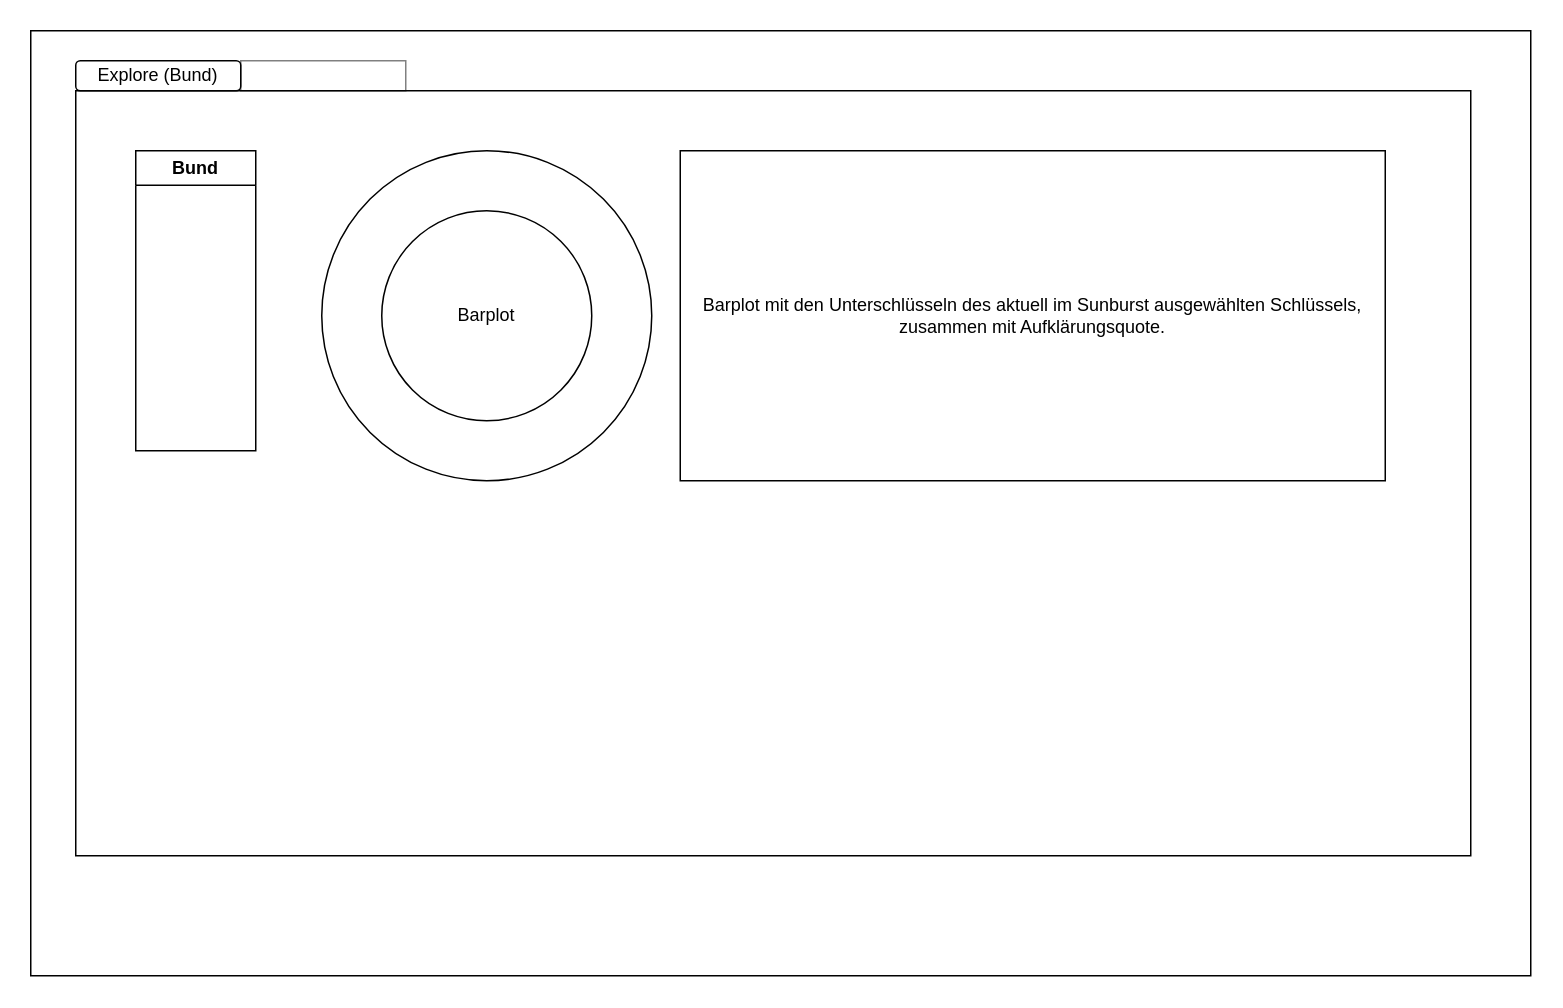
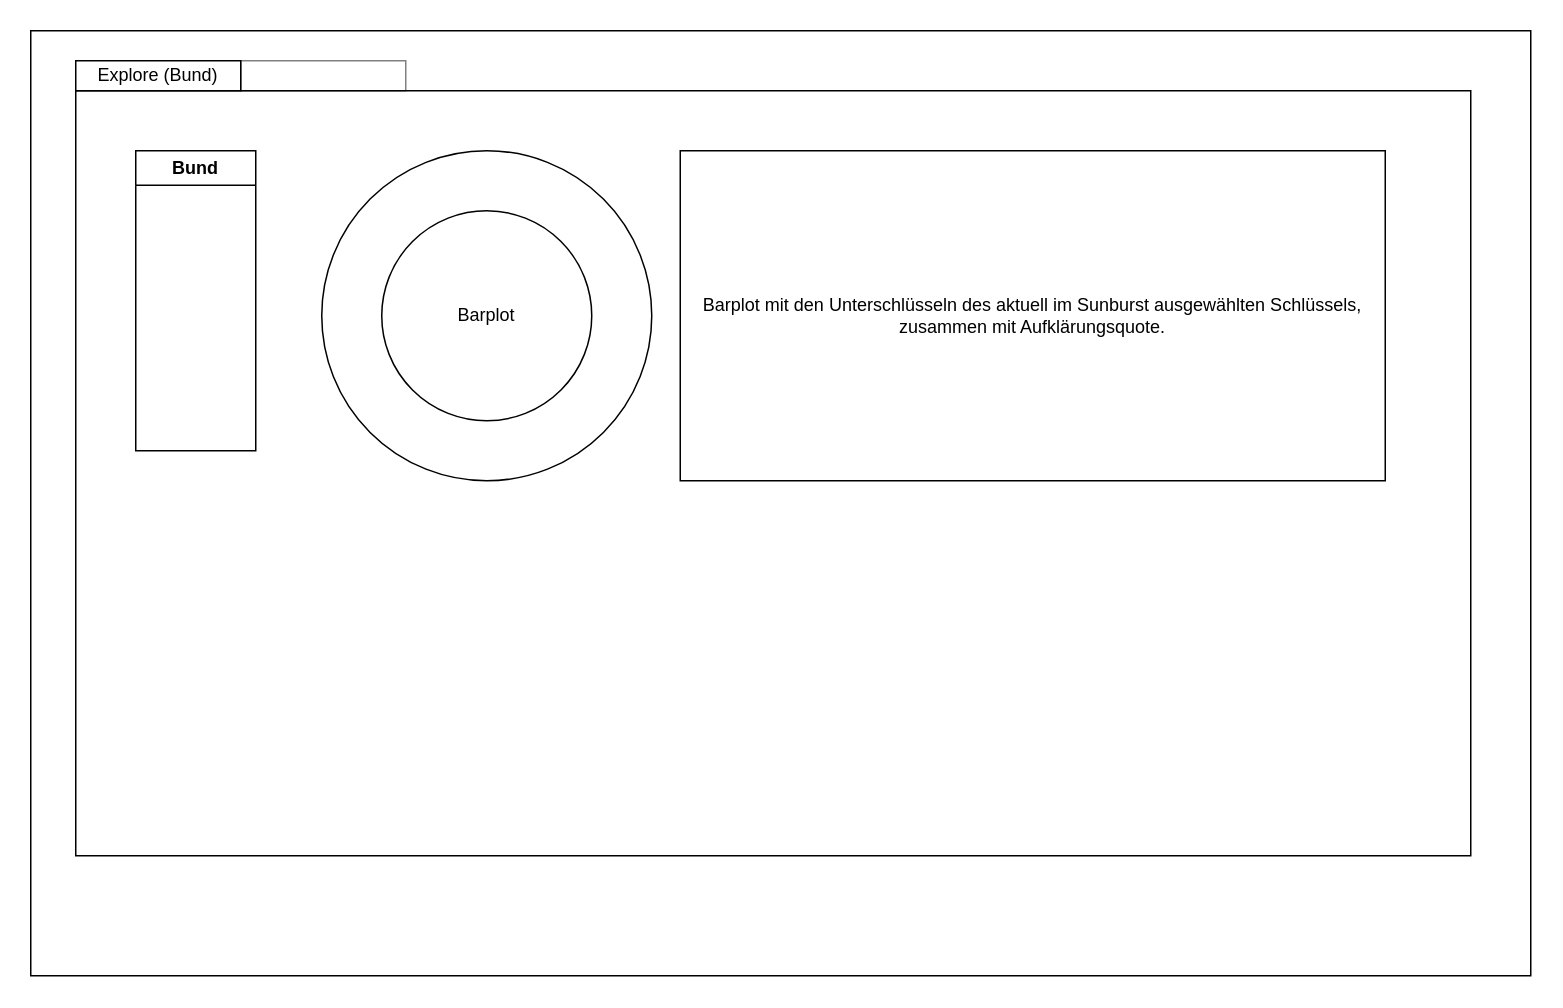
node "Explore (Bund)": shape rounded rectangle -> rectangle
